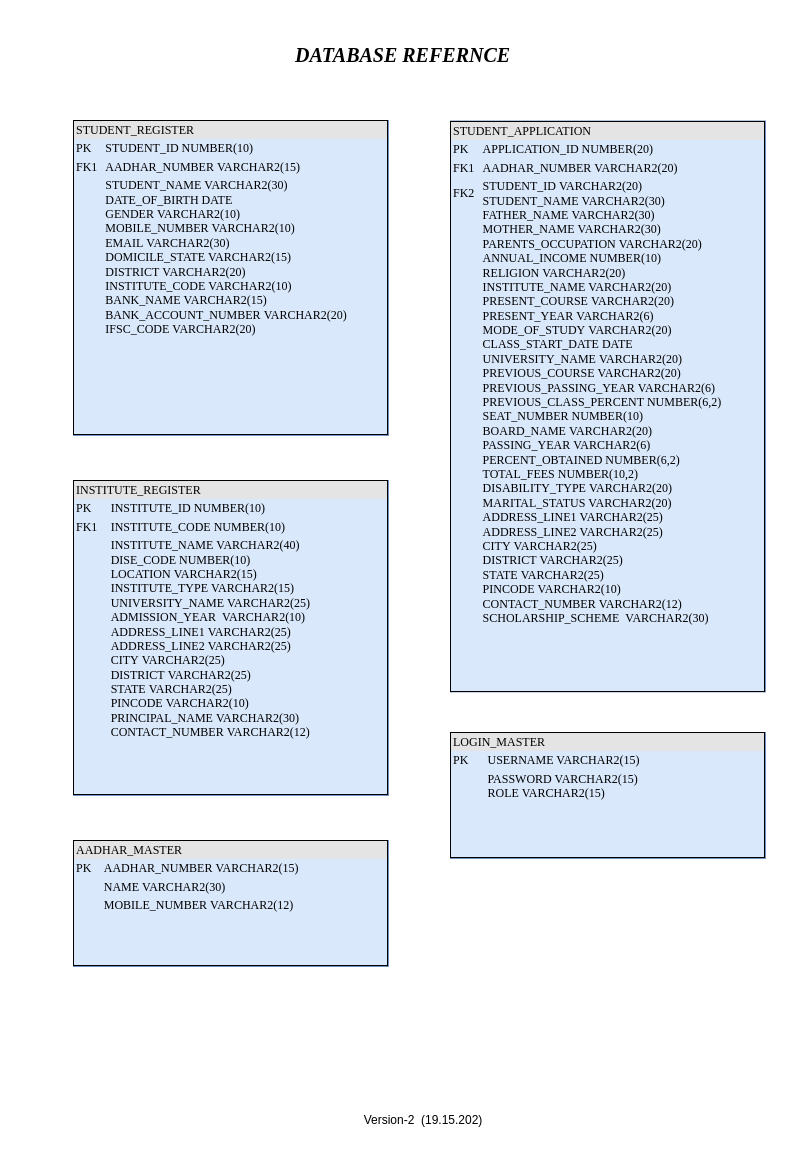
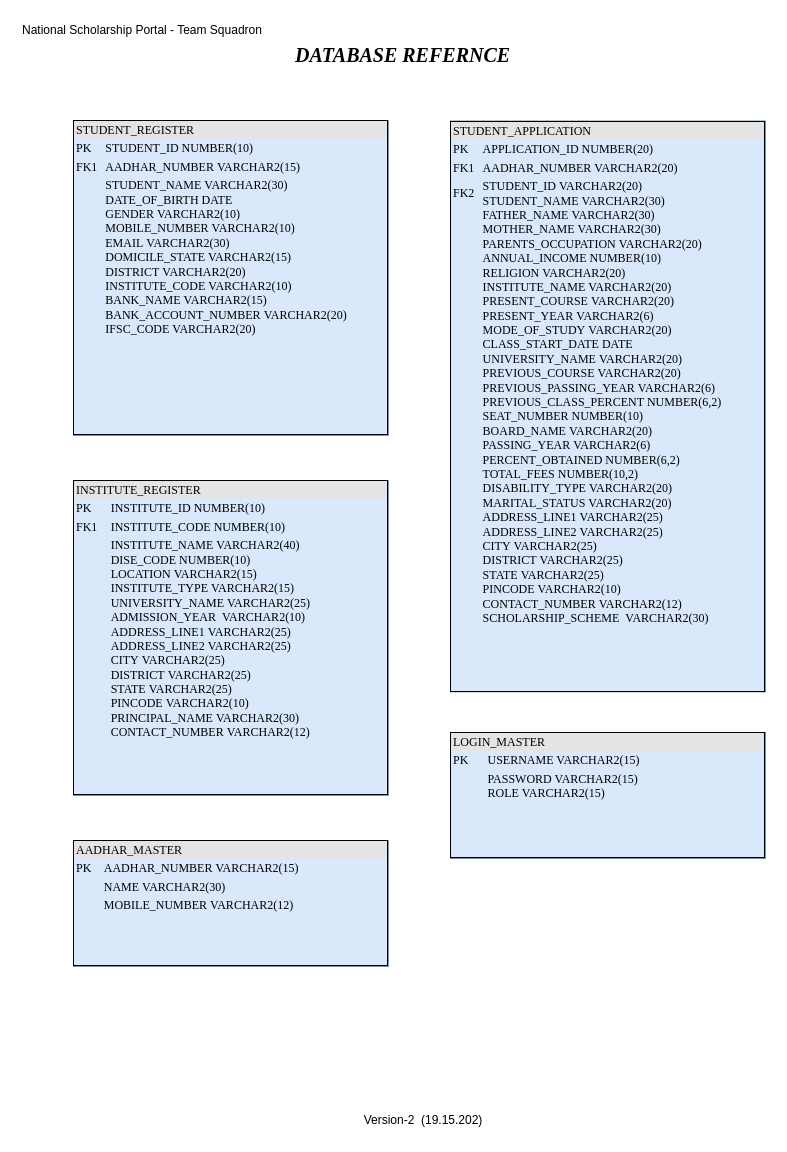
node "National Scholarship Portal - Team Squadron": added
